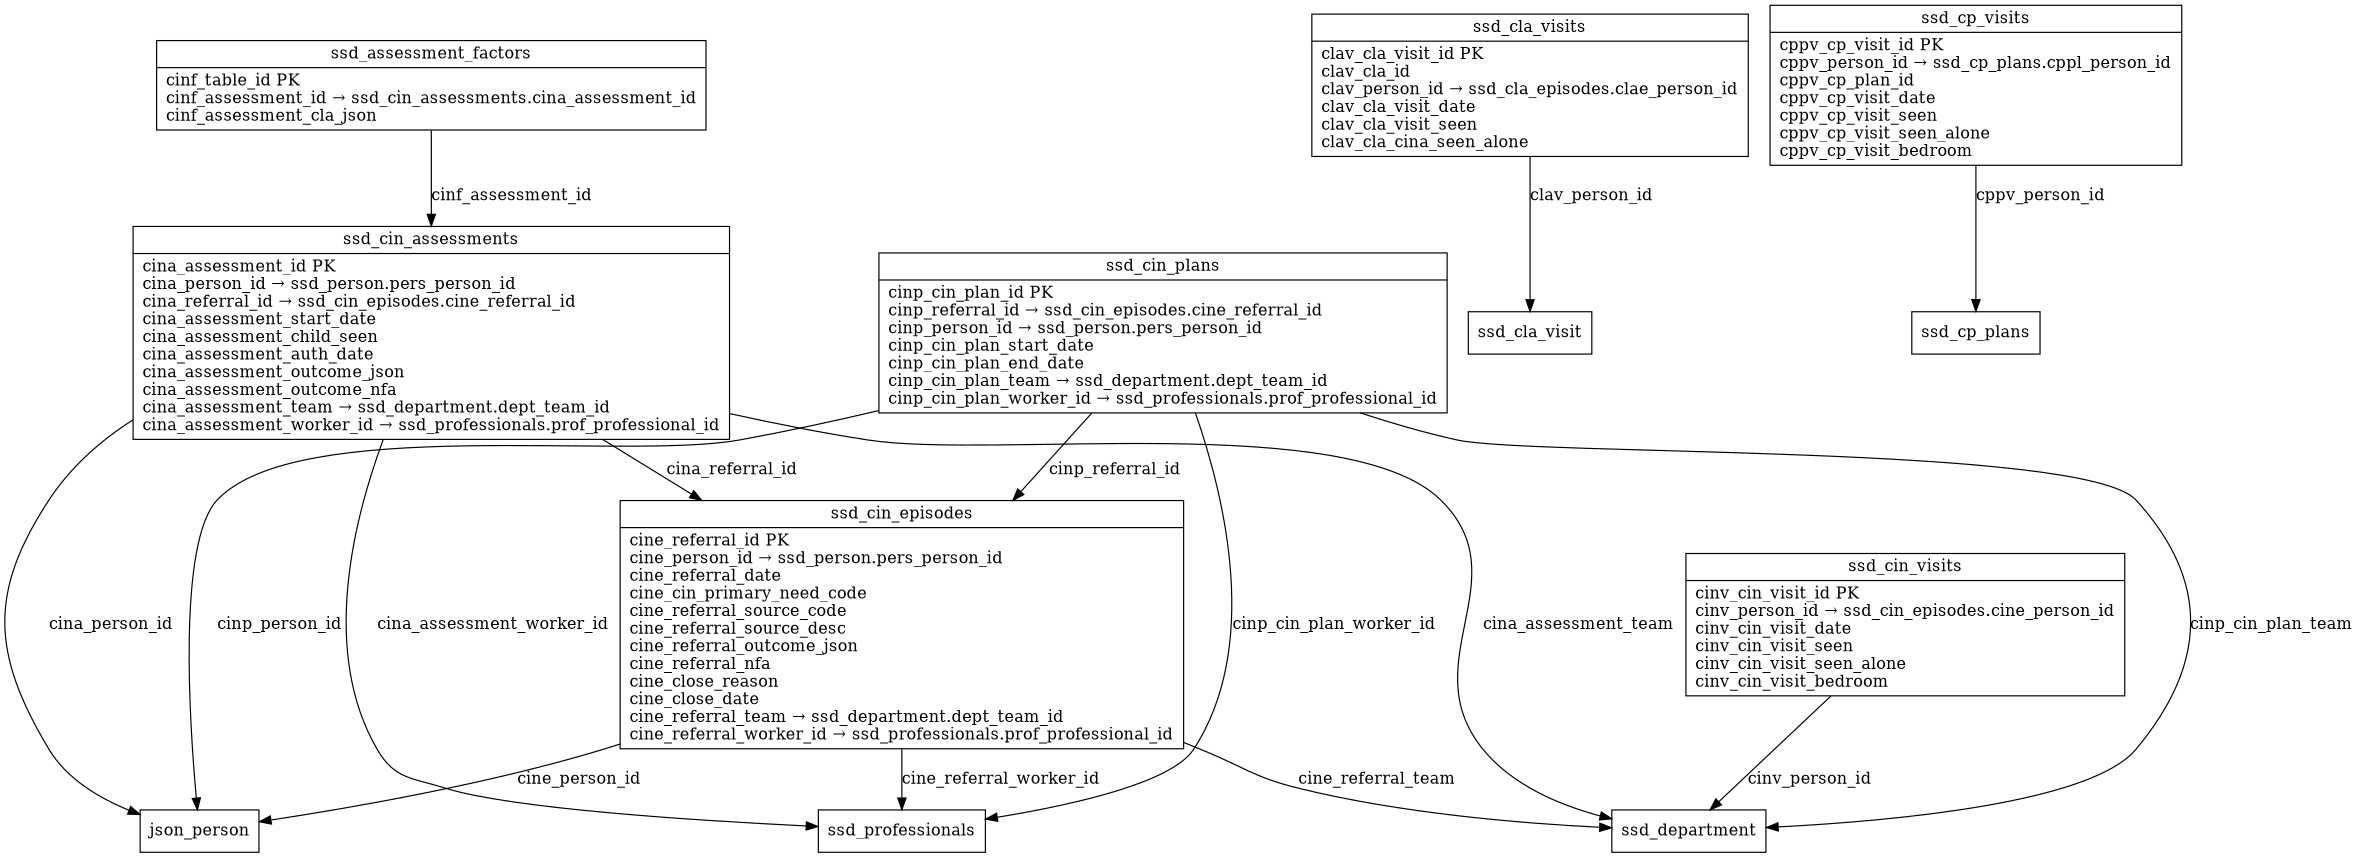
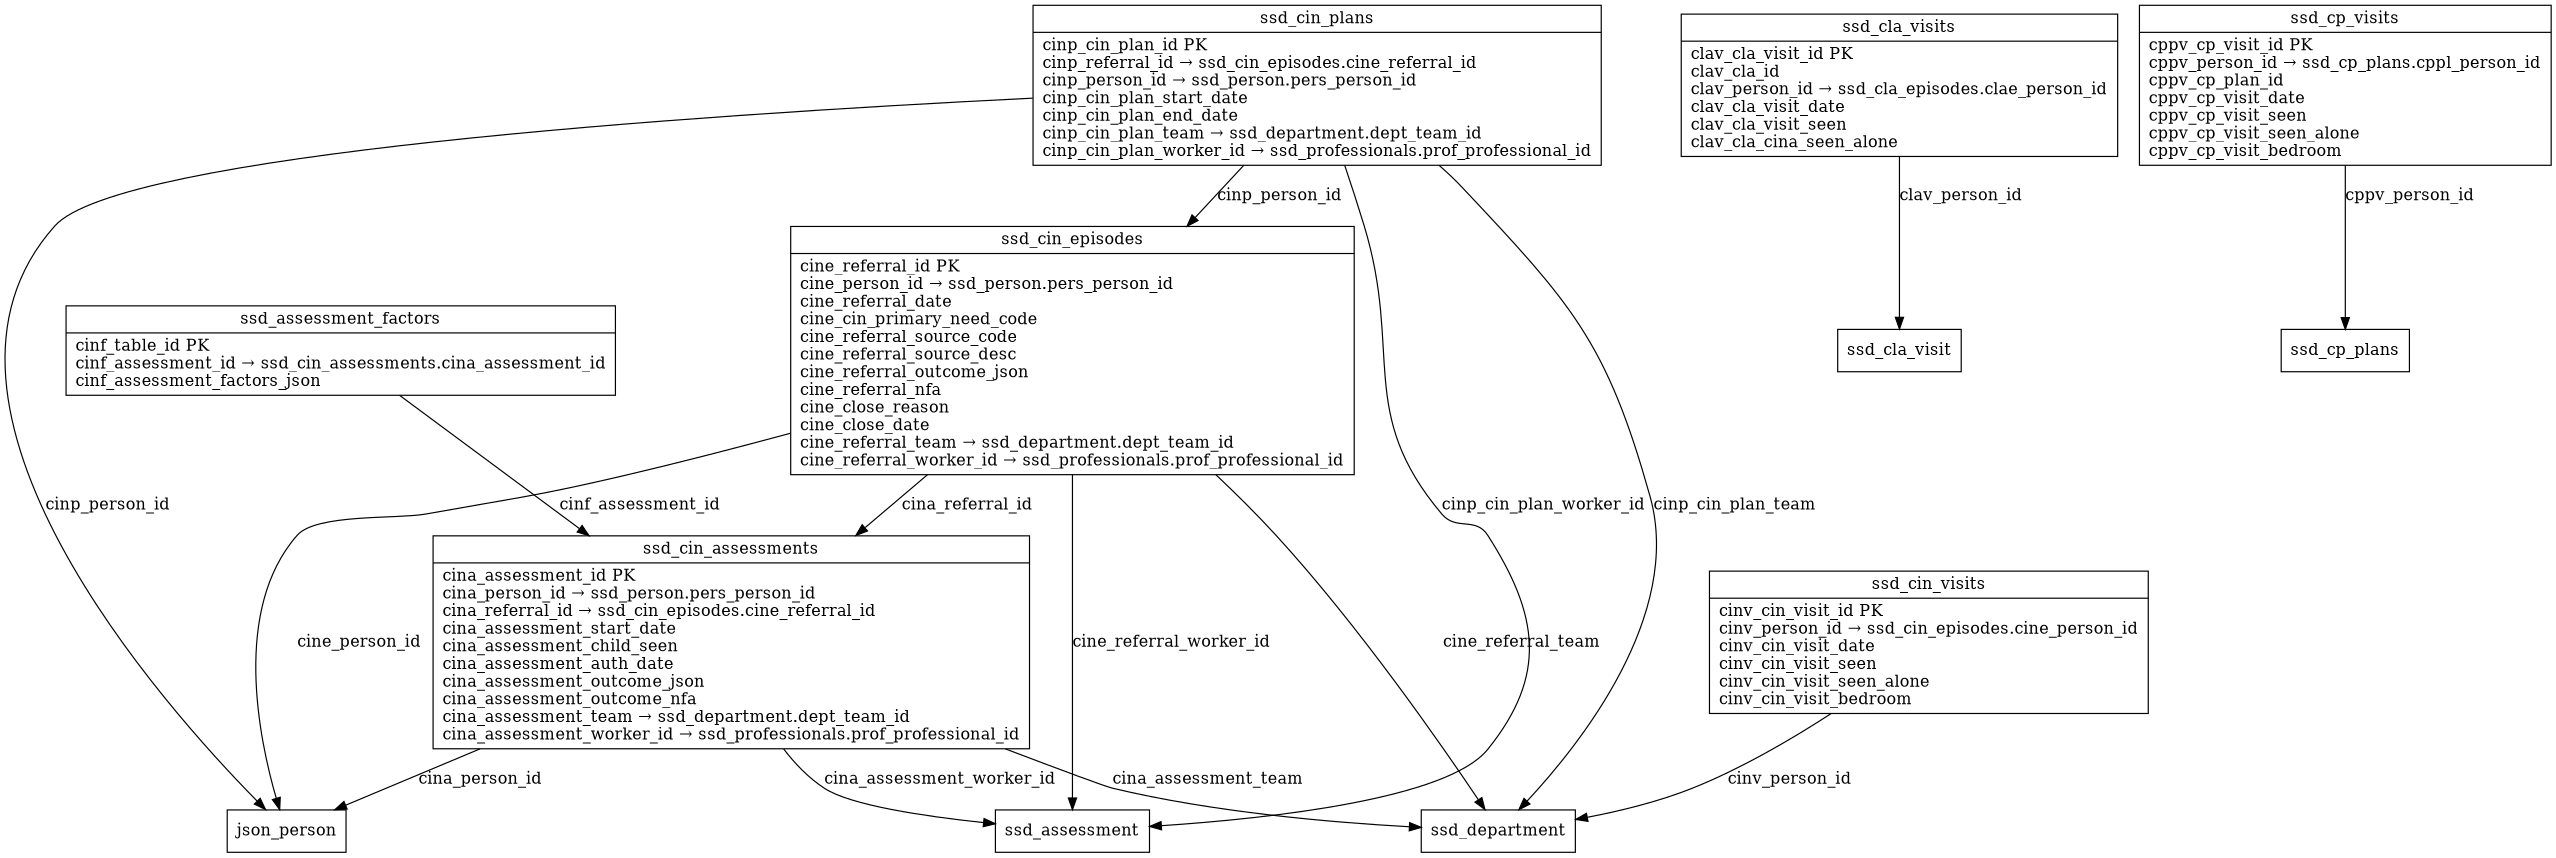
node "ssd_assessment_factors": text "cinf_assessment_cla_json" -> "cinf_assessment_factors_json"
edge "ssd_cin_assessments" -> "ssd_cin_episodes": reversed
edge "ssd_cin_plans" -> "ssd_cin_episodes": label "cinp_referral_id" -> "cinp_person_id"
node "ssd_professionals": label "ssd_professionals" -> "ssd_assessment"
